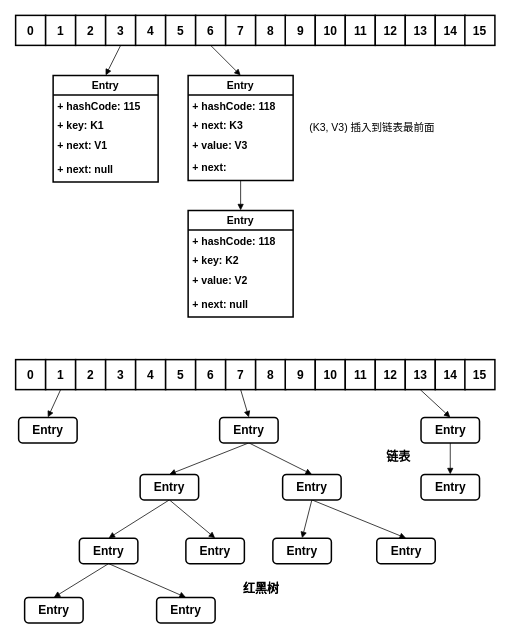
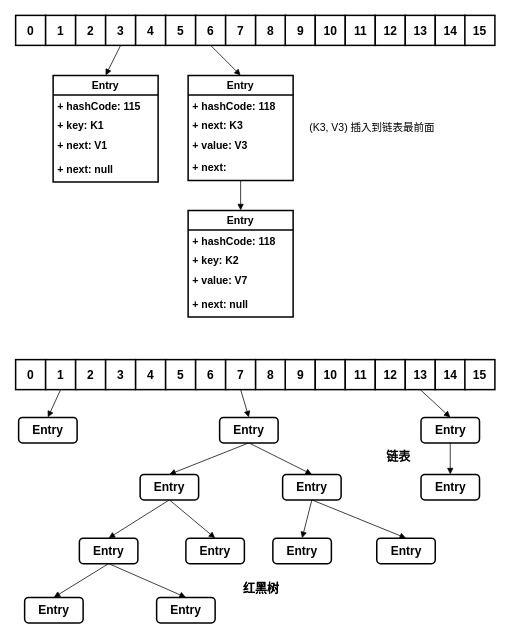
node "+ value: V2": label "+ value: V2" -> "+ value: V7"
